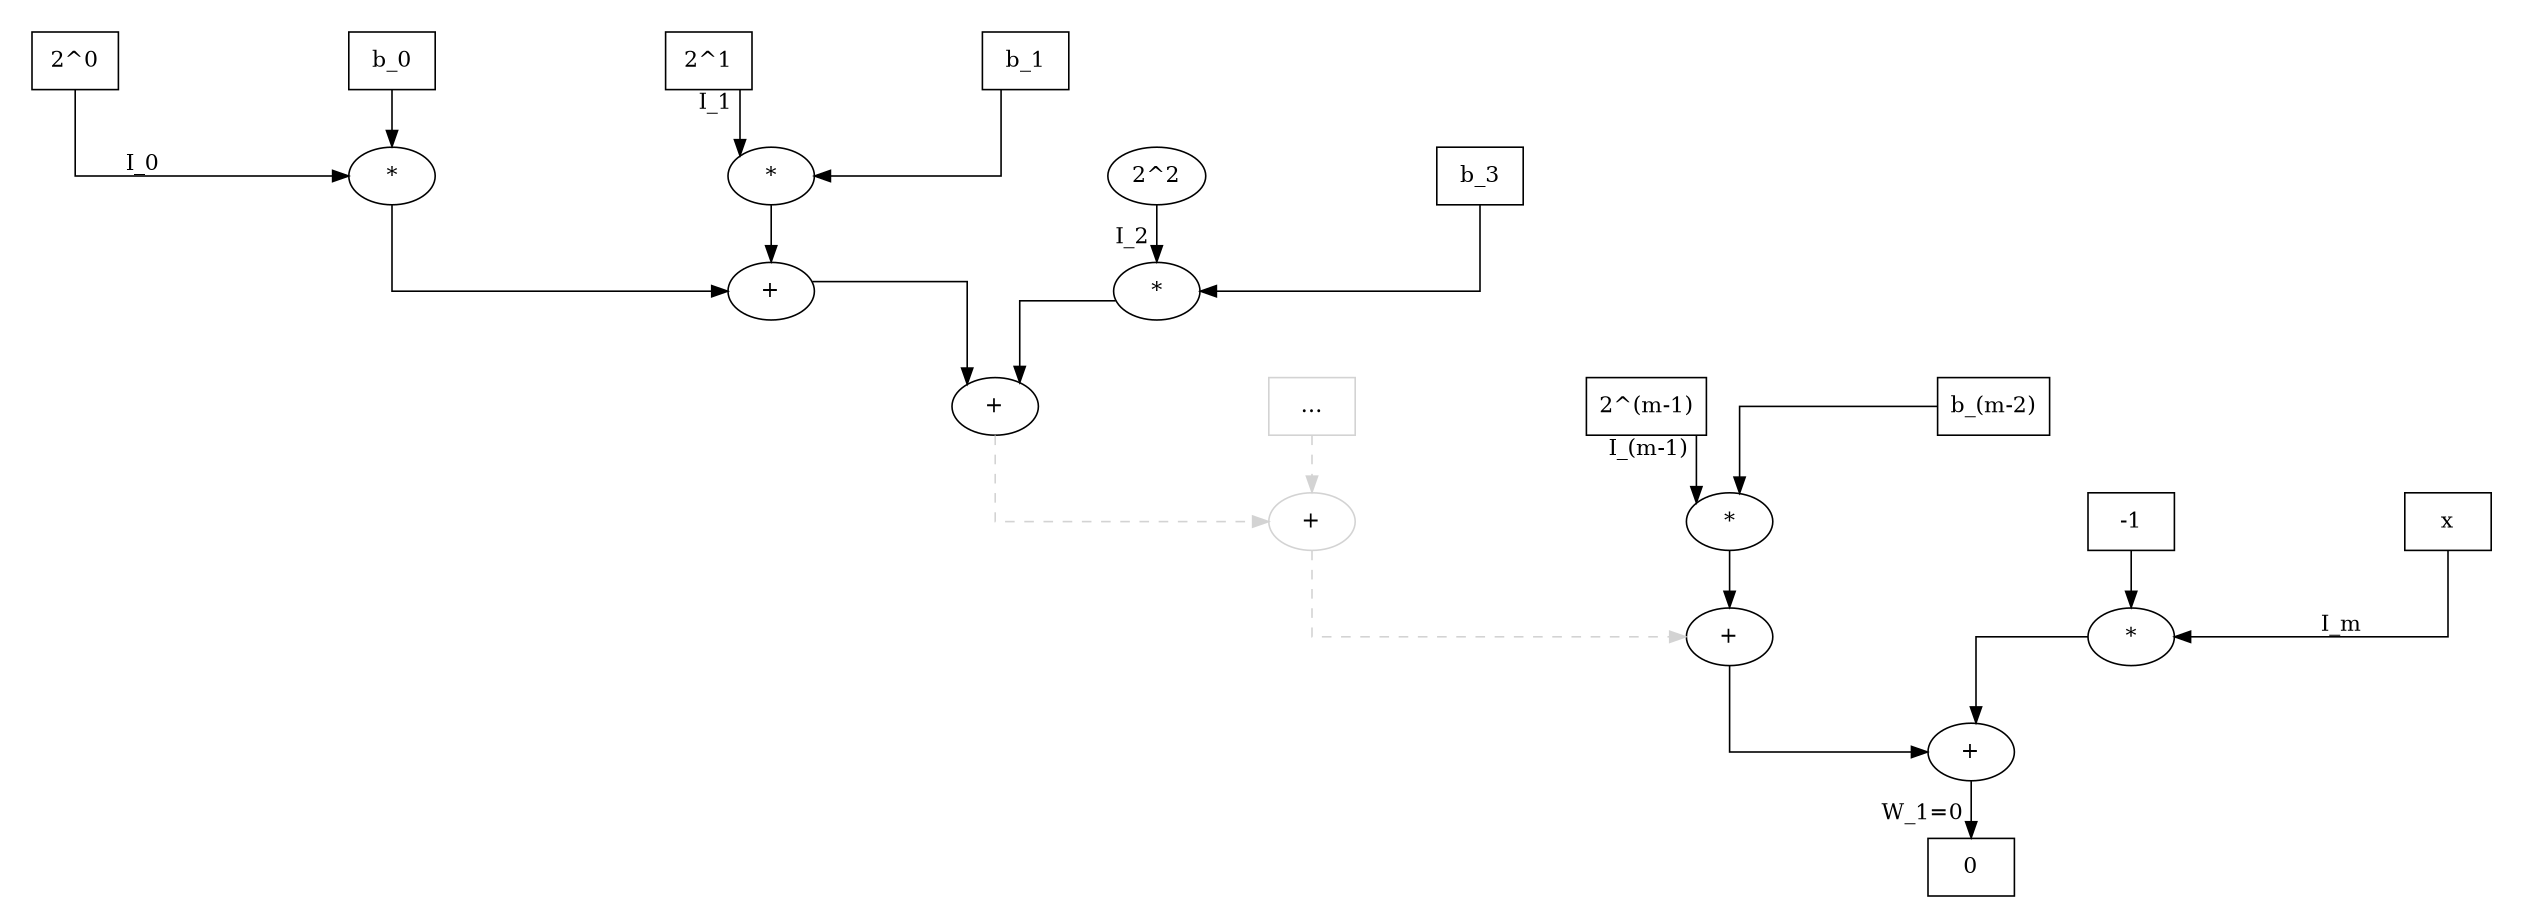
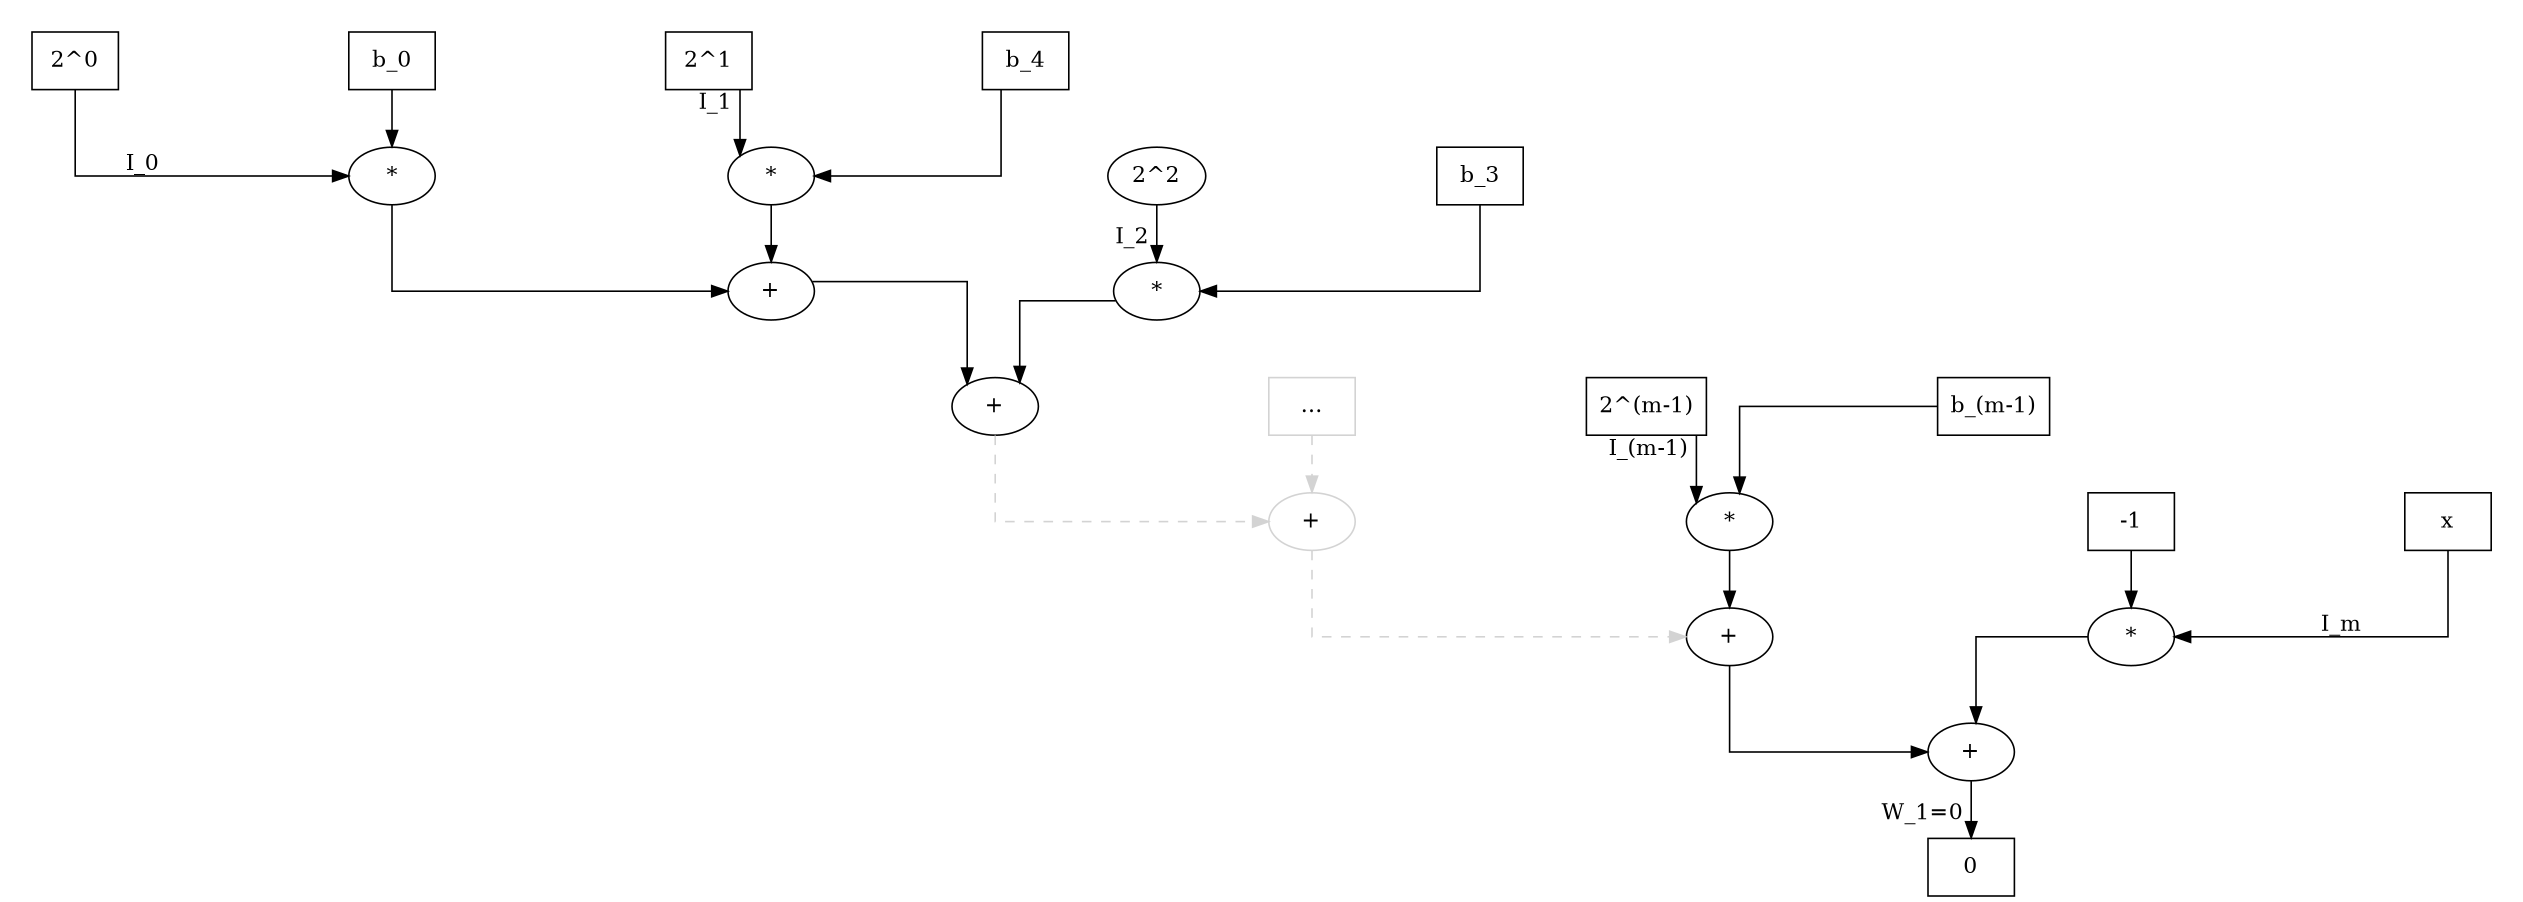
node "b_1": label "b_1" -> "b_4"
node "b_(m-2)": label "b_(m-2)" -> "b_(m-1)"
